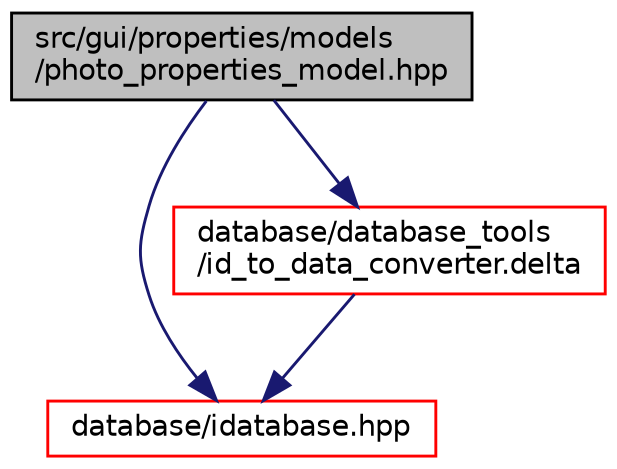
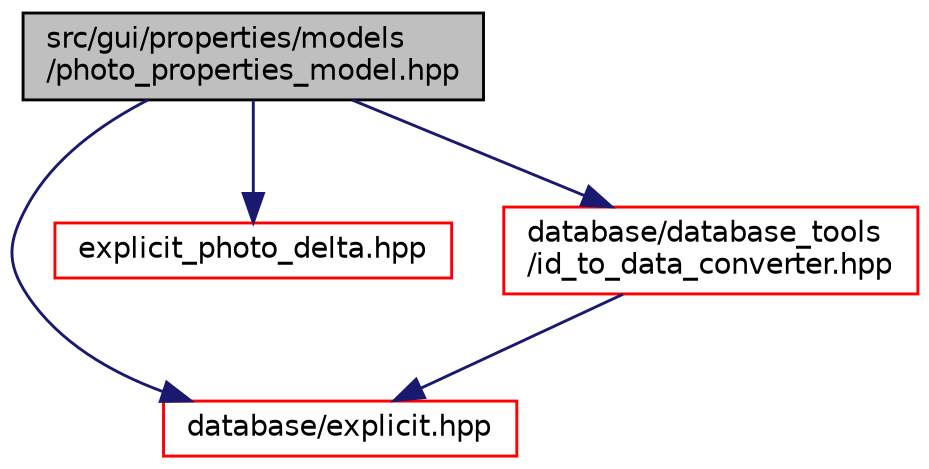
node "explicit_photo_delta.hpp": added
node "database/database_tools /id_to_data_converter.delta": label "database/database_tools /id_to_data_converter.delta" -> "database/database_tools /id_to_data_converter.hpp"
node "database/idatabase.hpp": label "database/idatabase.hpp" -> "database/explicit.hpp"
